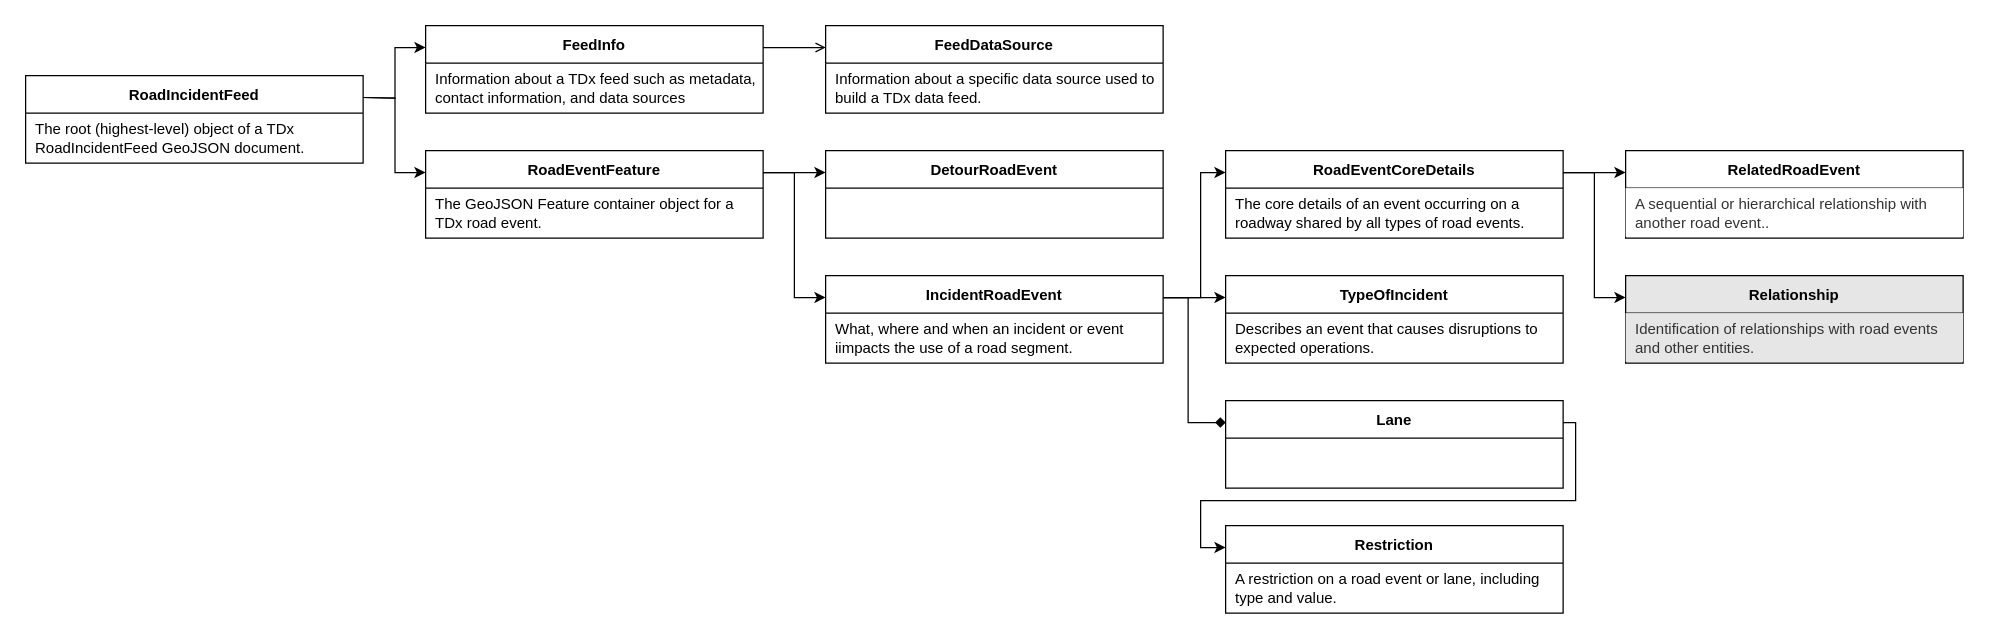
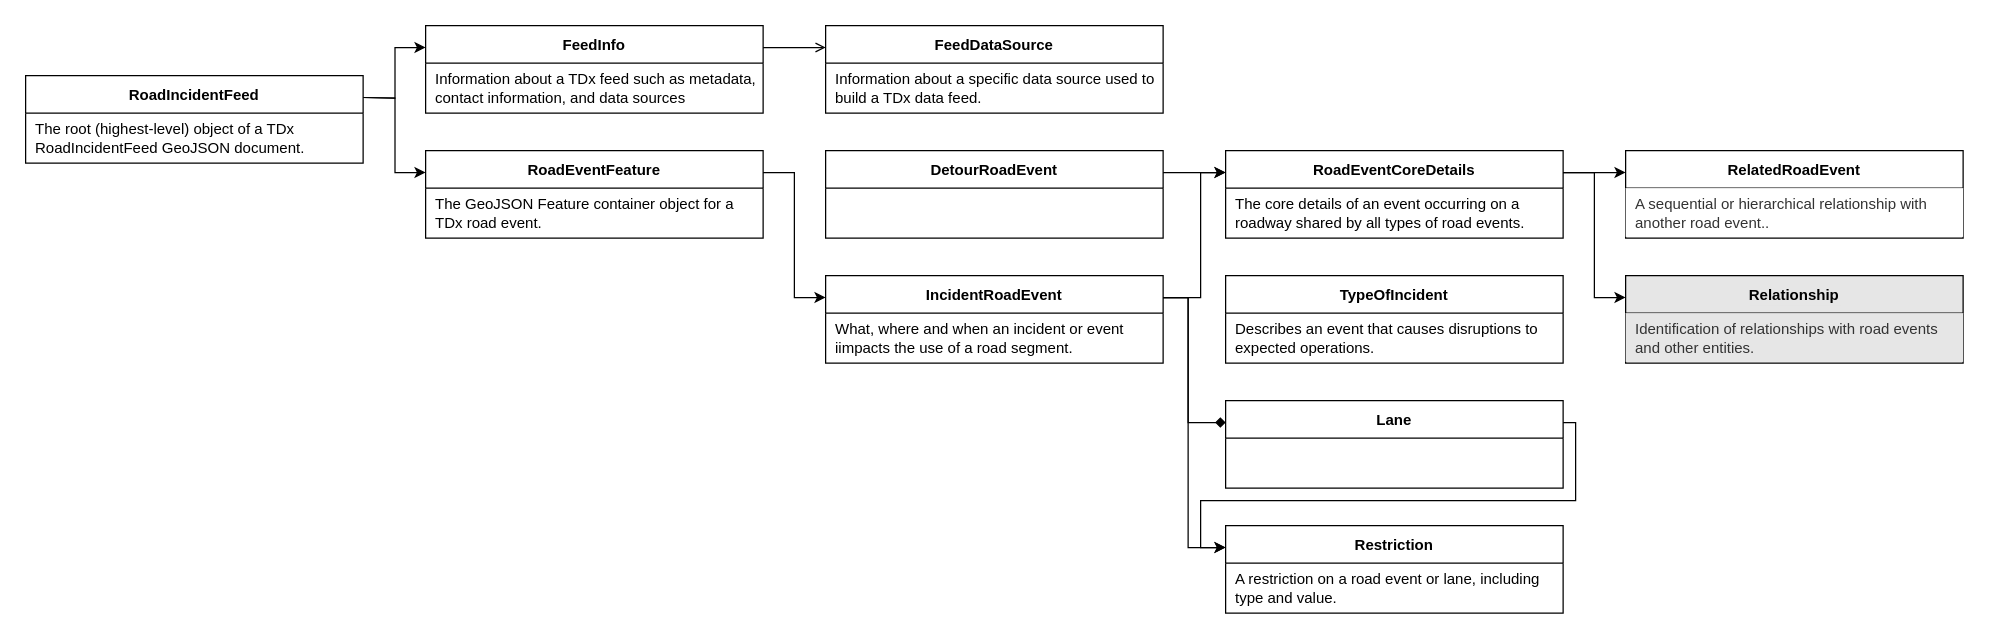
edge "RoadEventFeature" -> "DetourRoadEvent": removed
edge "DetourRoadEvent" -> "RoadEventCoreDetails": added
edge "IncidentRoadEvent" -> "TypeOfIncident": removed
edge "IncidentRoadEvent" -> "Restriction": added
